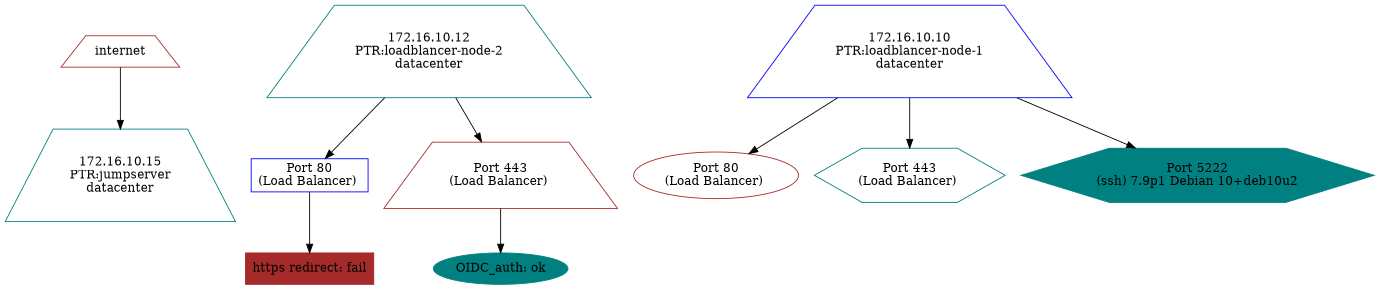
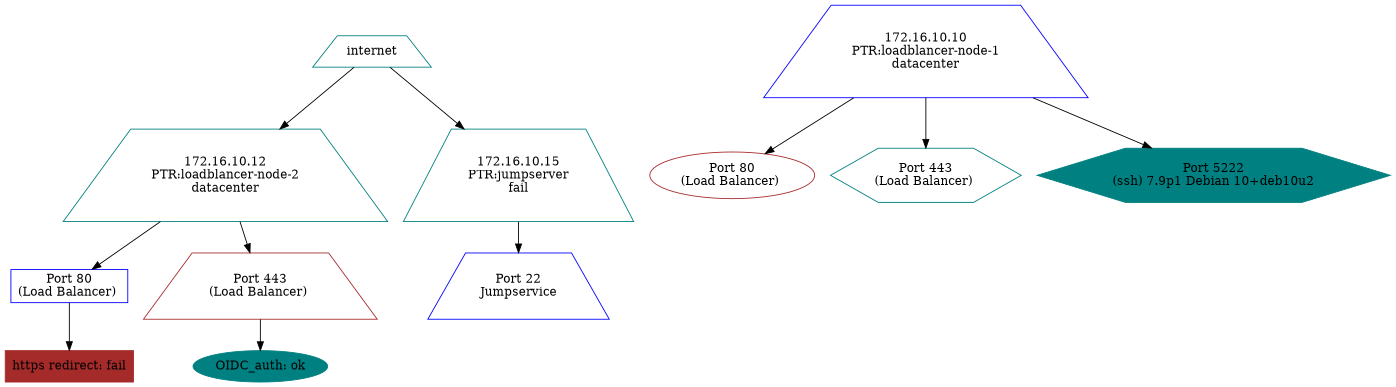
node "internet": color brown -> teal
edge "internet" -> "172.16.10.12 PTR:loadblancer-node-2 datacenter": added
node "172.16.10.15 PTR:jumpserver datacenter": label "172.16.10.15 PTR:jumpserver datacenter" -> "172.16.10.15 PTR:jumpserver fail"
node "Port 22 Jumpservice": added
